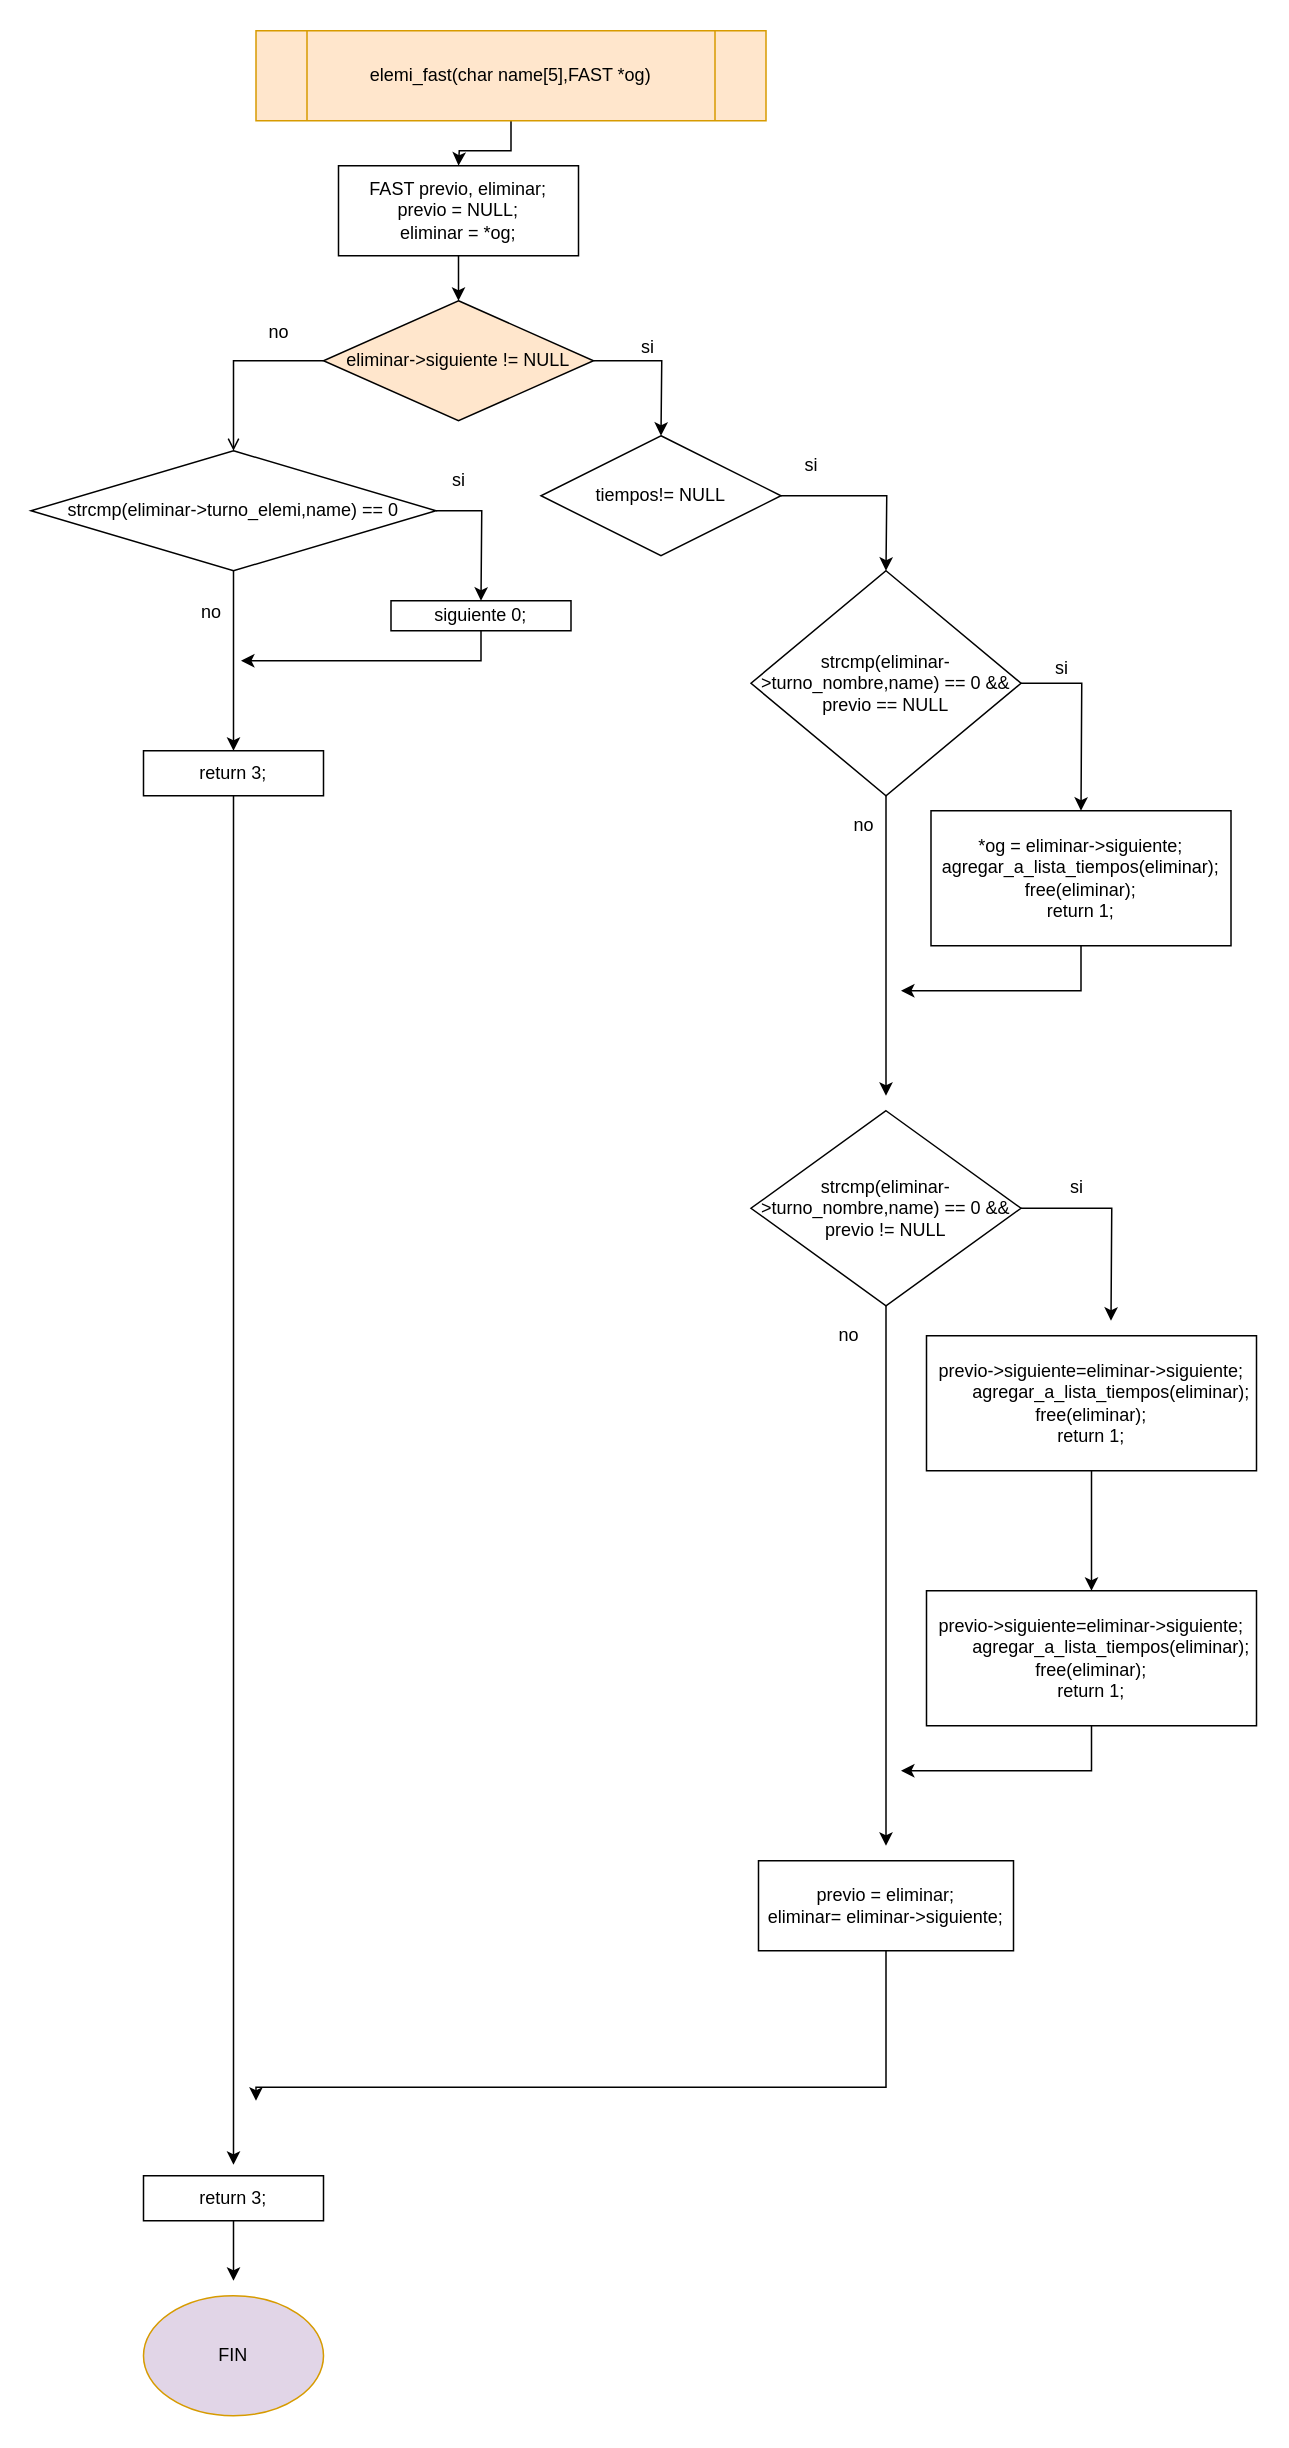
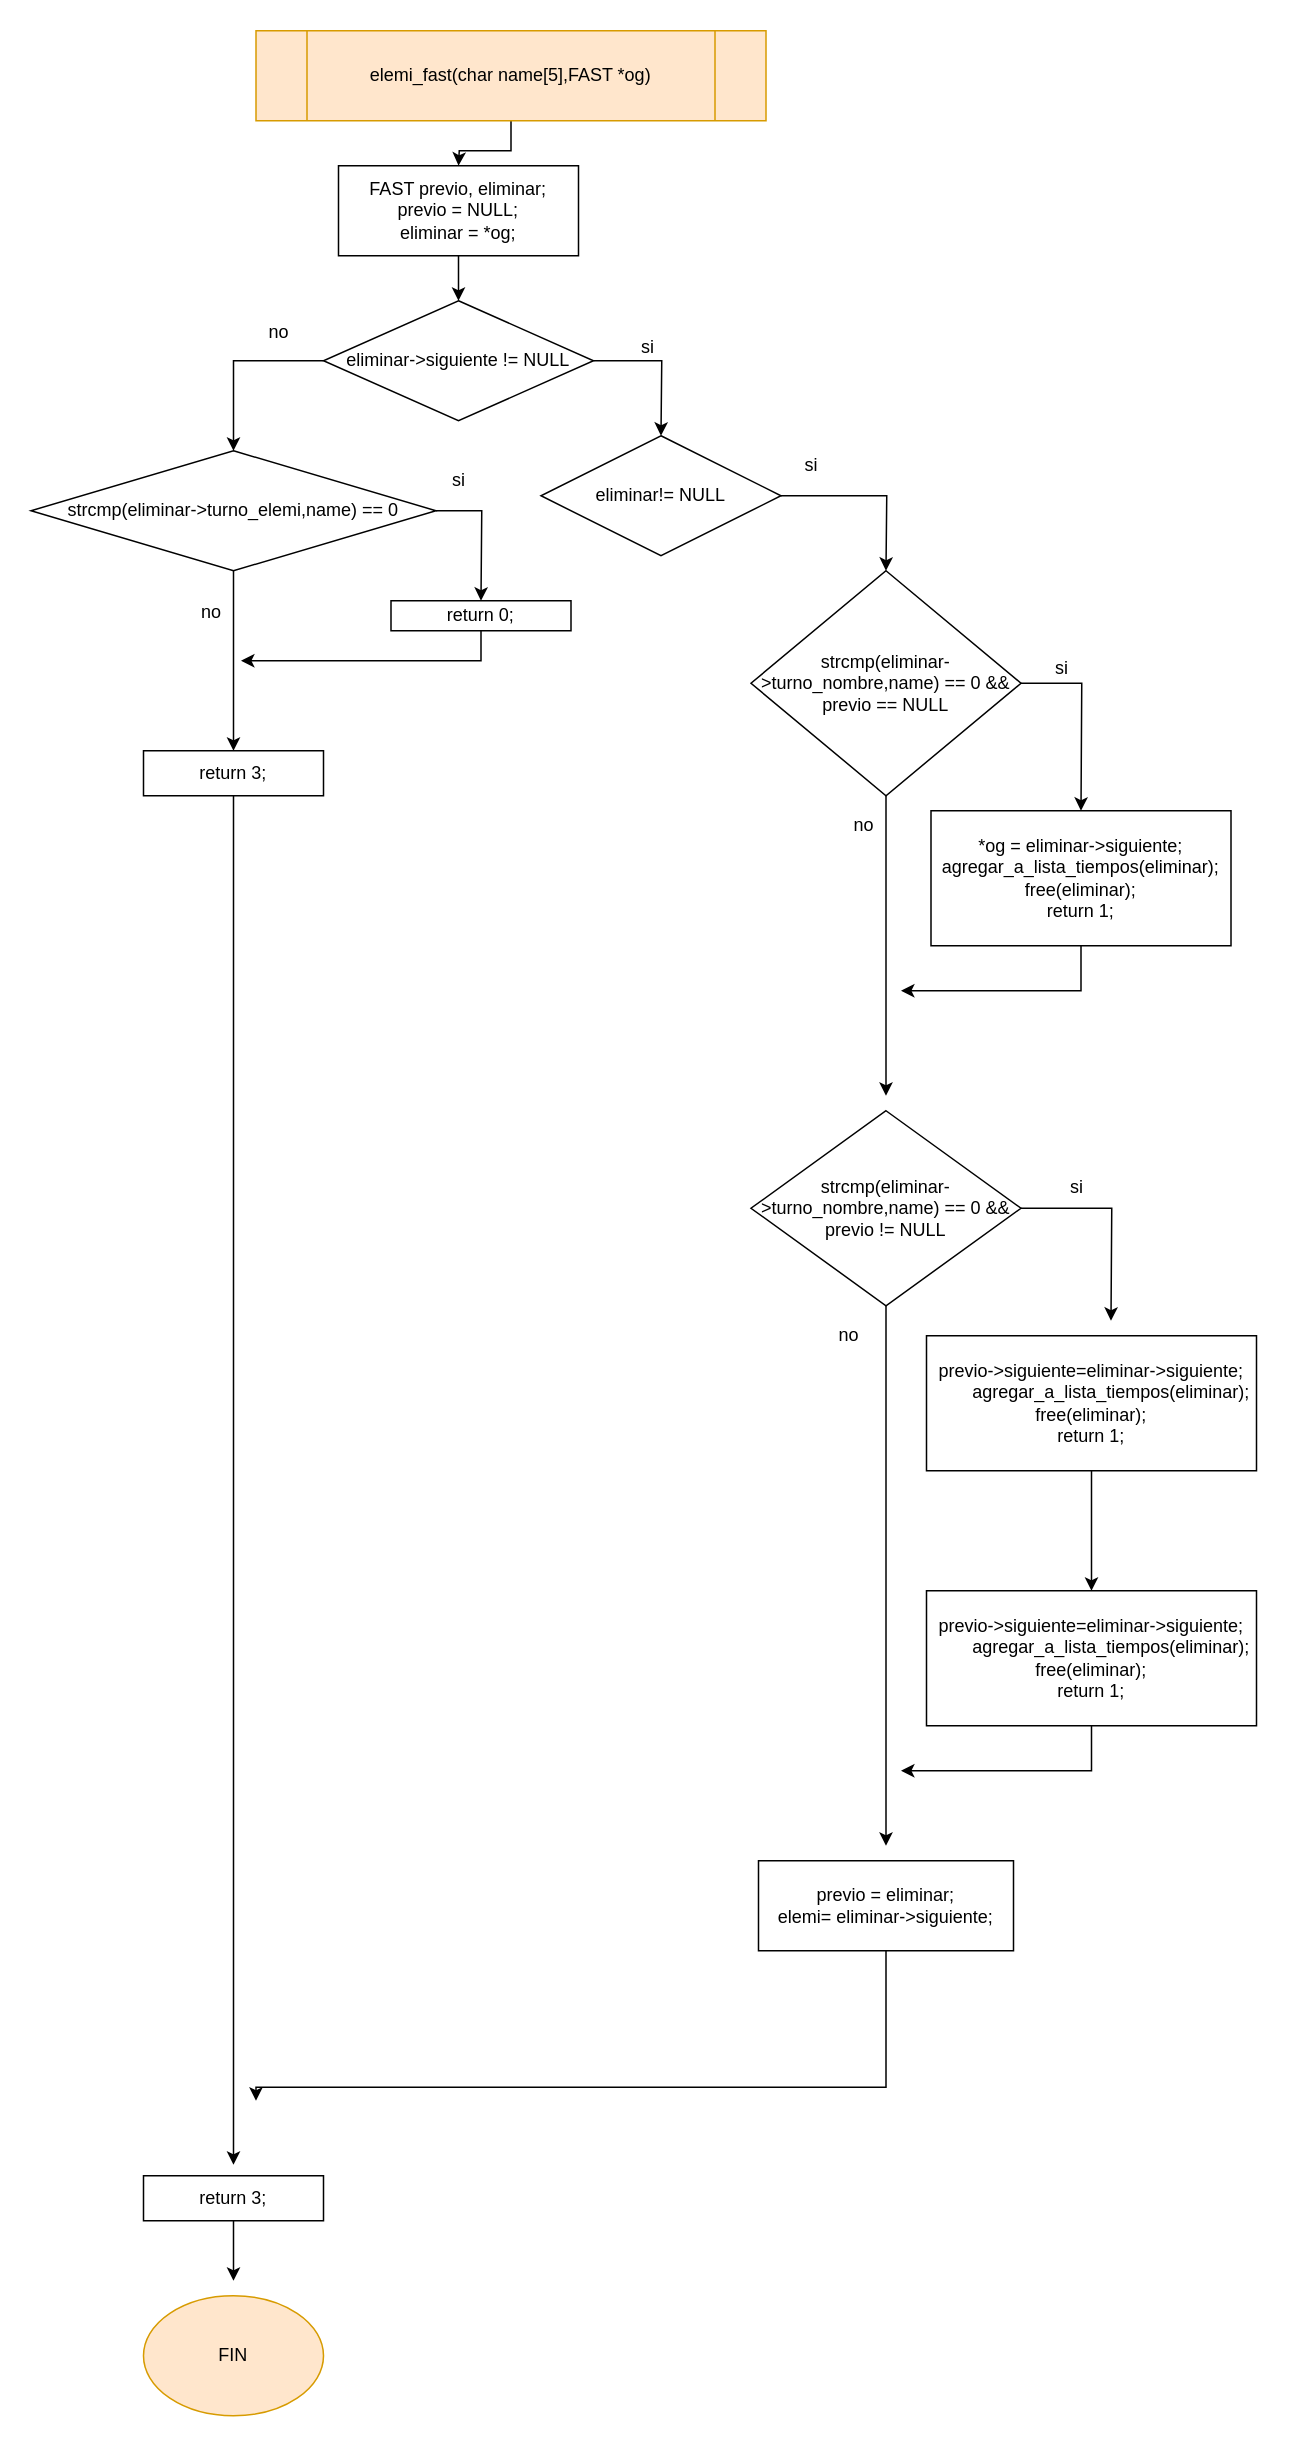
node "eliminar->siguiente != NULL": fillcolor #ffe6cc -> #ffffff
edge "eliminar->siguiente != NULL" -> "strcmp(eliminar->turno_elemi,name) == 0": arrowhead open -> classic
node "tiempos!= NULL": label "tiempos!= NULL" -> "eliminar!= NULL"
node "siguiente 0;": label "siguiente 0;" -> "return 0;"
node "previo = eliminar; eliminar= eliminar->siguiente;": label "previo = eliminar; eliminar= eliminar->siguiente;" -> "previo = eliminar; elemi= eliminar->siguiente;"
node "FIN": fillcolor #e1d5e7 -> #ffe6cc
